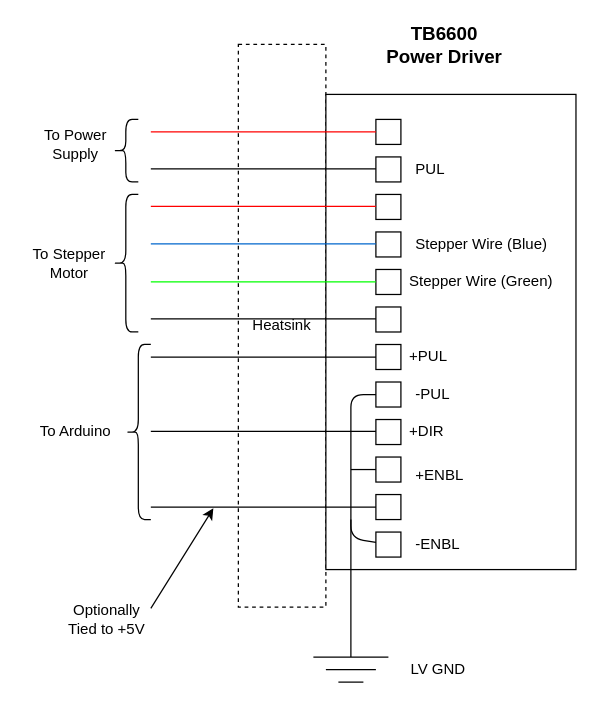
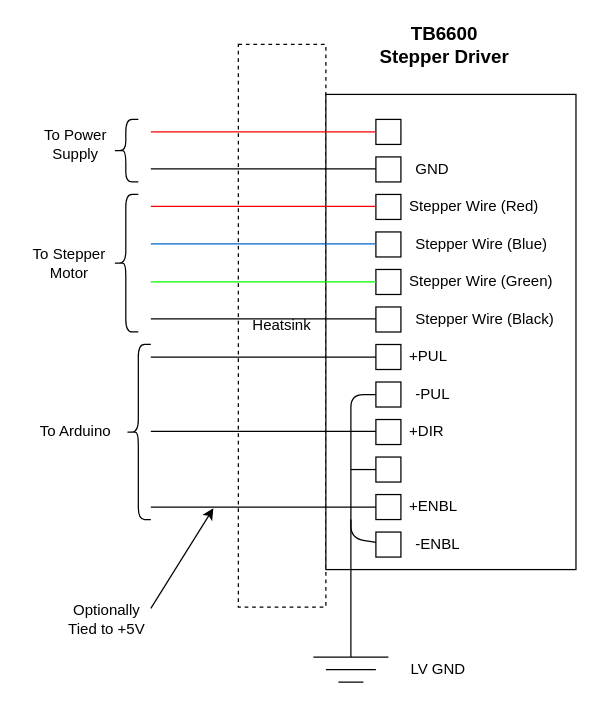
node "TB6600 Power Driver": label "TB6600 Power Driver" -> "TB6600 Stepper Driver"
node "PUL": label "PUL" -> "GND"
node "Stepper Wire (Red)": added
node "Stepper Wire (Black)": added
node "+ENBL": moved (491, 476) -> (485, 507)
